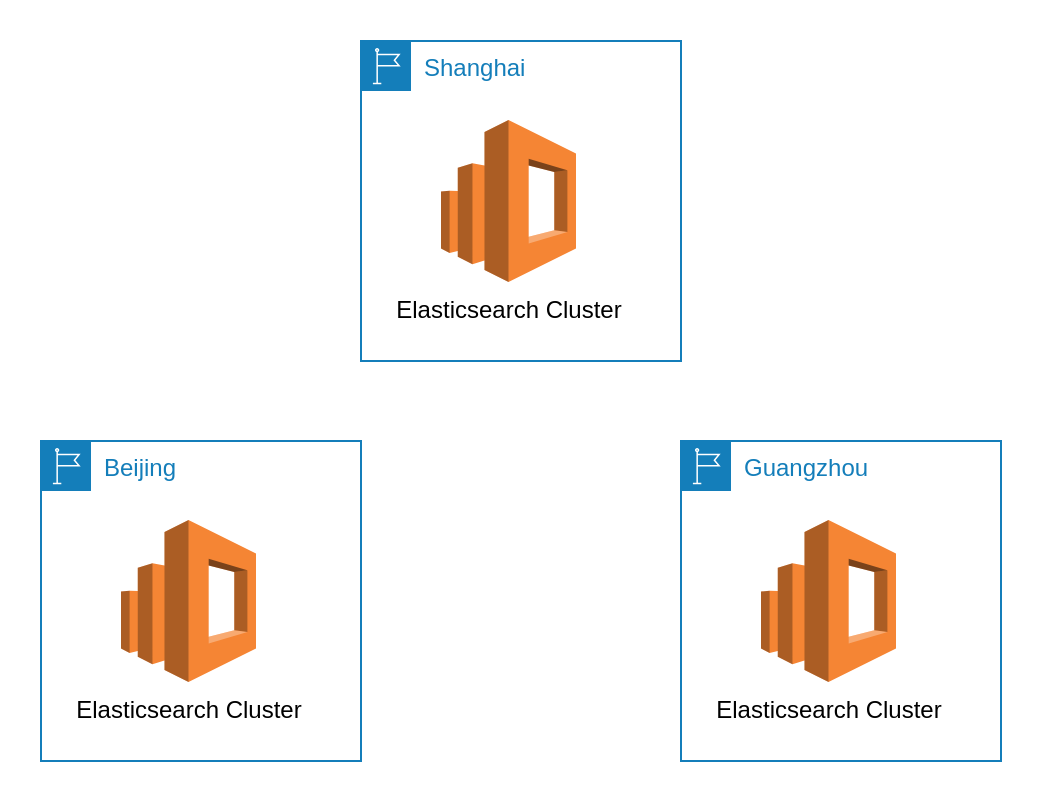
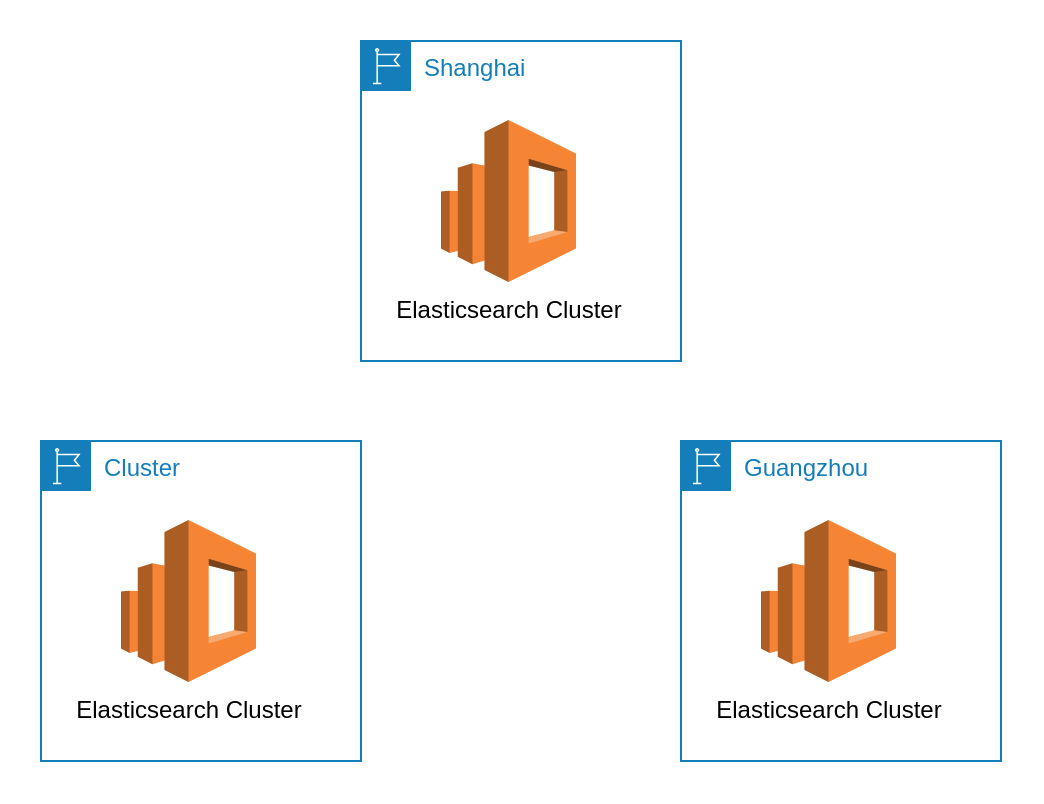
node "Beijing": label "Beijing" -> "Cluster"
